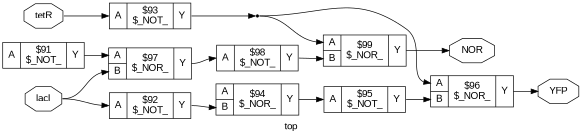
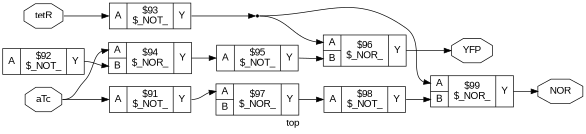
node "lacI": removed
node "aTc": added
